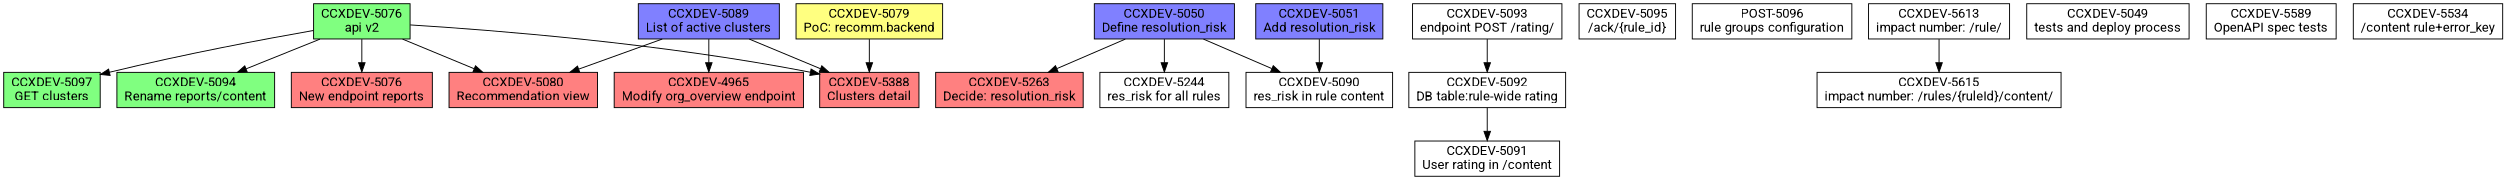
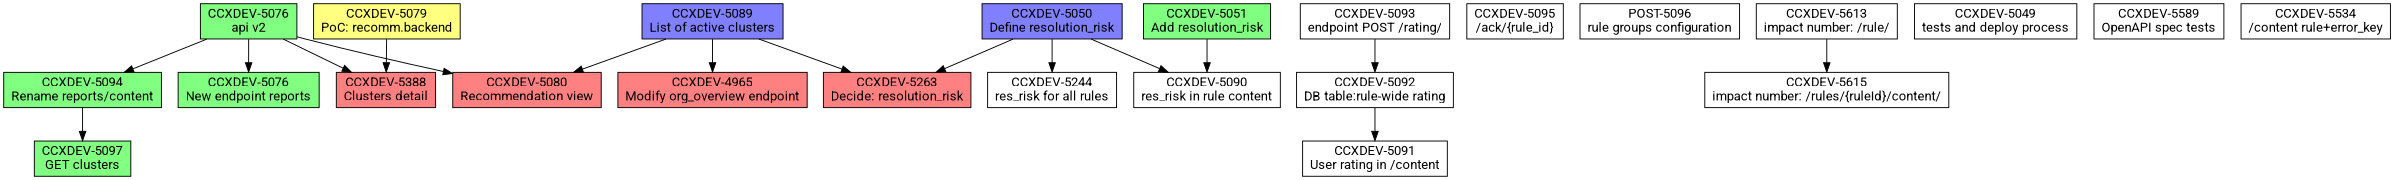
node "CCXDEV-5051 Add resolution_risk": fillcolor #8080ff -> #80ff80
edge "CCXDEV-5076 api v2" -> "CCXDEV-5097 GET clusters": now "CCXDEV-5094 Rename reports/content" -> "CCXDEV-5097 GET clusters"
edge "CCXDEV-5089 List of active clusters" -> "CCXDEV-5388 Clusters detail": now "CCXDEV-5089 List of active clusters" -> "CCXDEV-5263 Decide: resolution_risk"
node "CCXDEV-5076 New endpoint reports": fillcolor #ff8080 -> #80ff80
